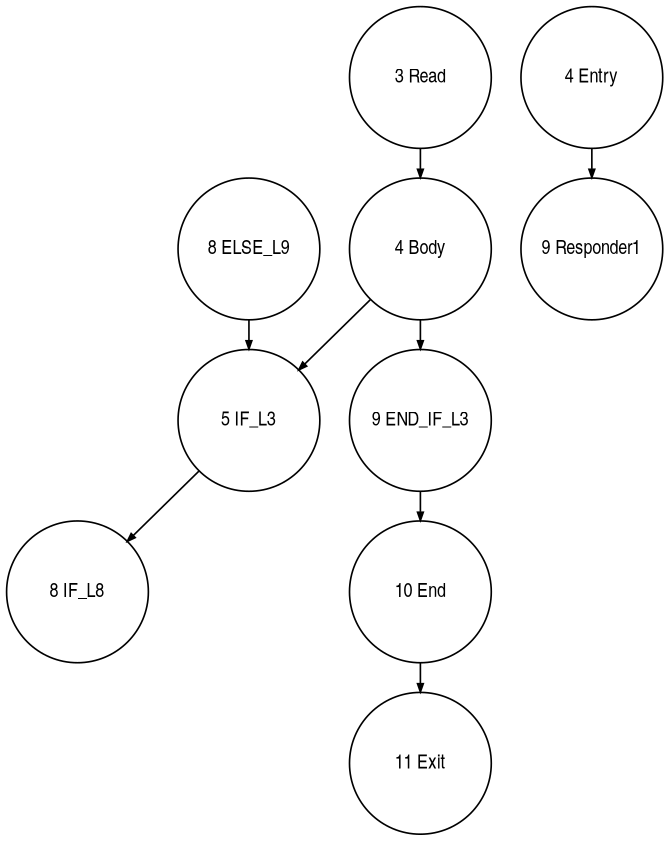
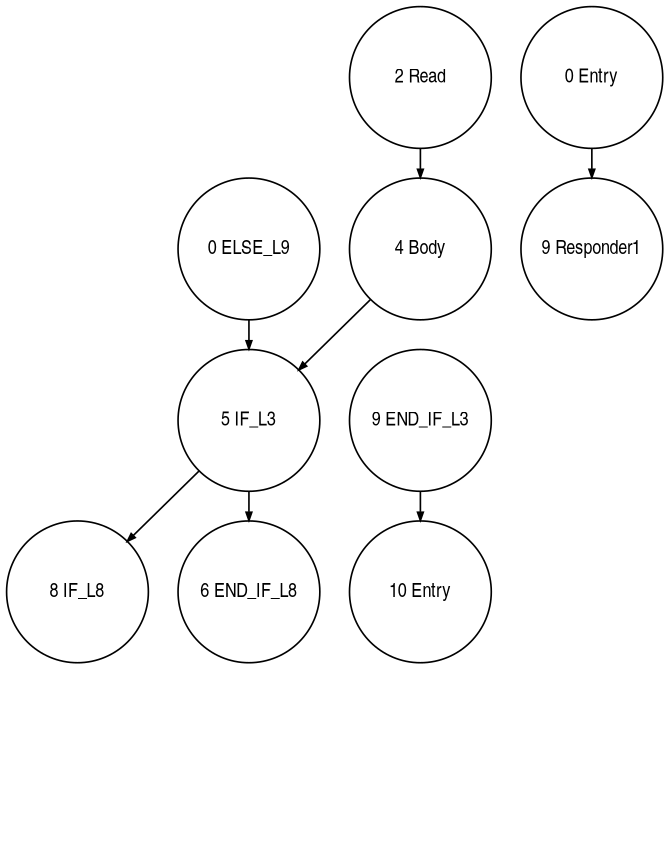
node "3 Read": label "3 Read" -> "2 Read"
node "4 Entry": label "4 Entry" -> "0 Entry"
node "8 ELSE_L9": label "8 ELSE_L9" -> "0 ELSE_L9"
edge "4 Body" -> "9 END_IF_L3": removed
node "6 END_IF_L8": added
node "10 End": label "10 End" -> "10 Entry"
node "11 Exit": removed
